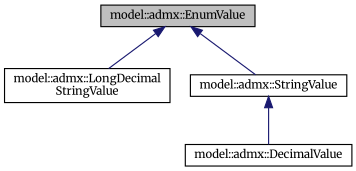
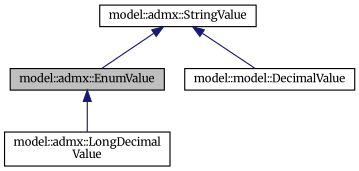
edge "model::admx::StringValue" -> "model::admx::EnumValue": reversed
node "model::admx::LongDecimal StringValue": label "model::admx::LongDecimal StringValue" -> "model::admx::LongDecimal Value"
node "model::admx::DecimalValue": label "model::admx::DecimalValue" -> "model::model::DecimalValue"
